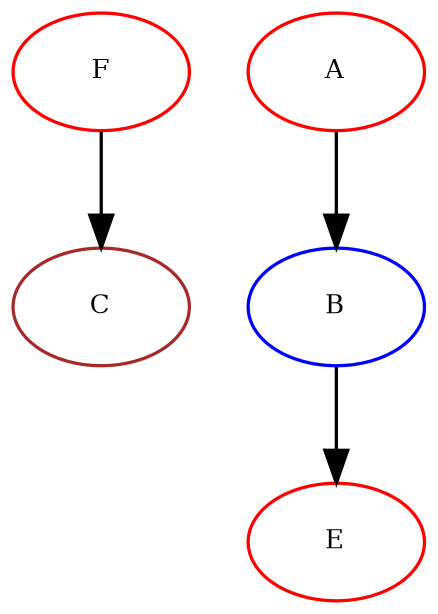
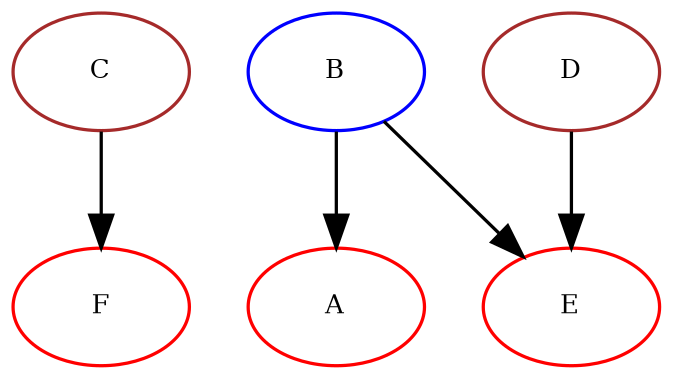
node "D": added
edge "F" -> "C": reversed
edge "A" -> "B": reversed
